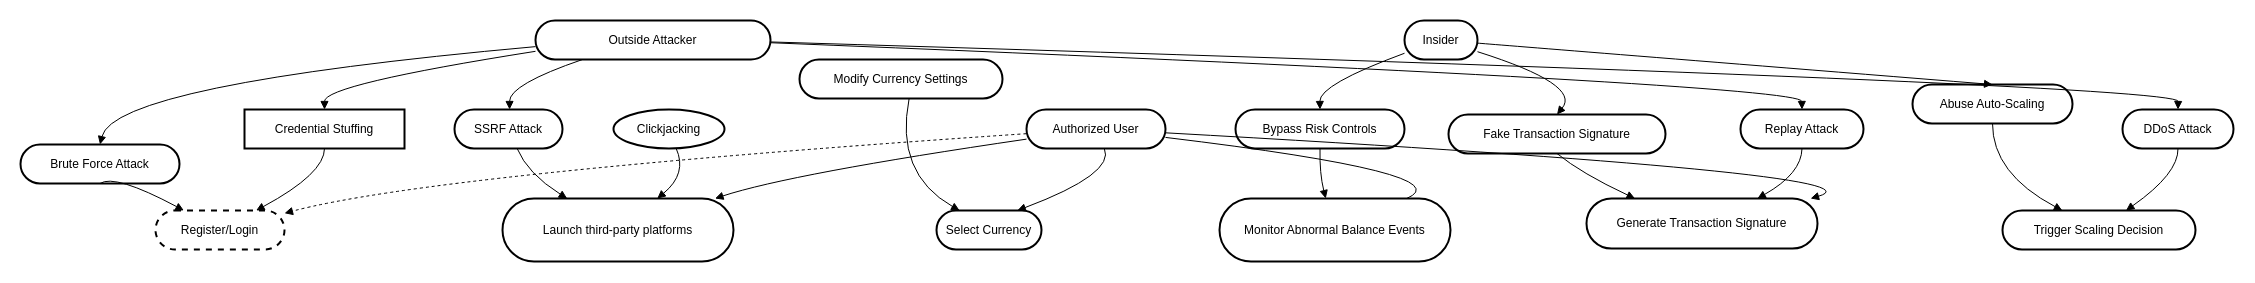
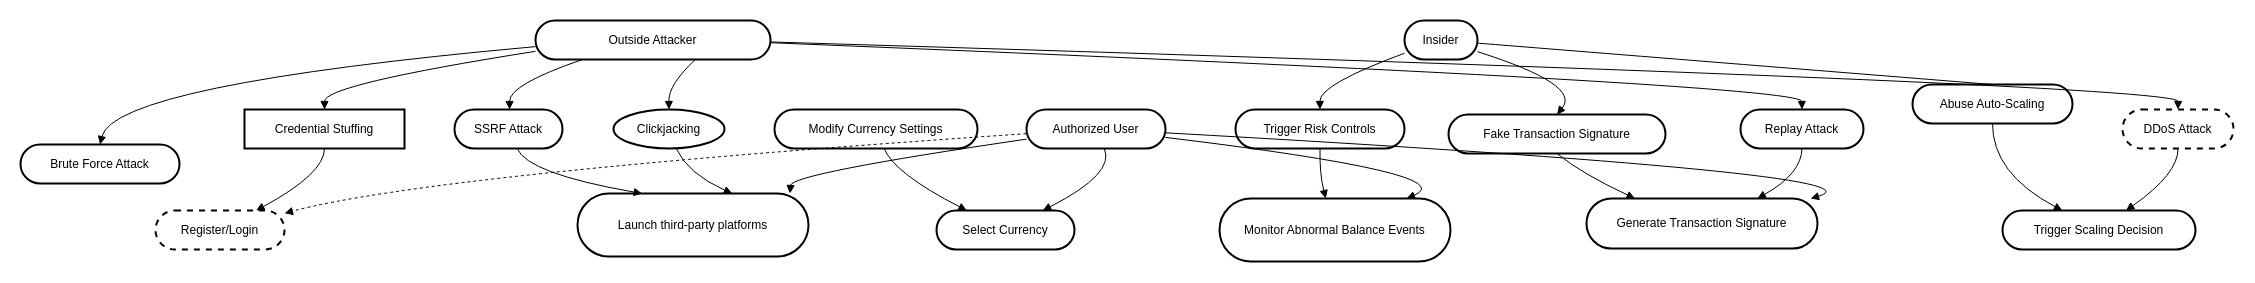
edge "Outside Attacker" -> "Clickjacking": added
node "Modify Currency Settings": moved (901, 79) -> (876, 129)
edge "Insider" -> "Abuse Auto-Scaling": arrowhead block -> none
node "DDoS Attack": style solid -> dashed
node "Bypass Risk Controls": label "Bypass Risk Controls" -> "Trigger Risk Controls"
edge "Authorized User" -- "Monitor Abnormal Balance Events": arrowhead none -> block
edge "Brute Force Attack" -> "Register/Login": removed
node "Launch third-party platforms": moved (618, 230) -> (693, 225)
node "Select Currency": size 105x39 -> 138x39
